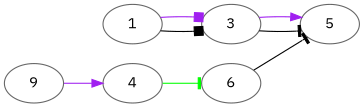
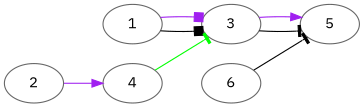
node "9": label "9" -> "2"
edge "4" -> "6": now "4" -> "3"
